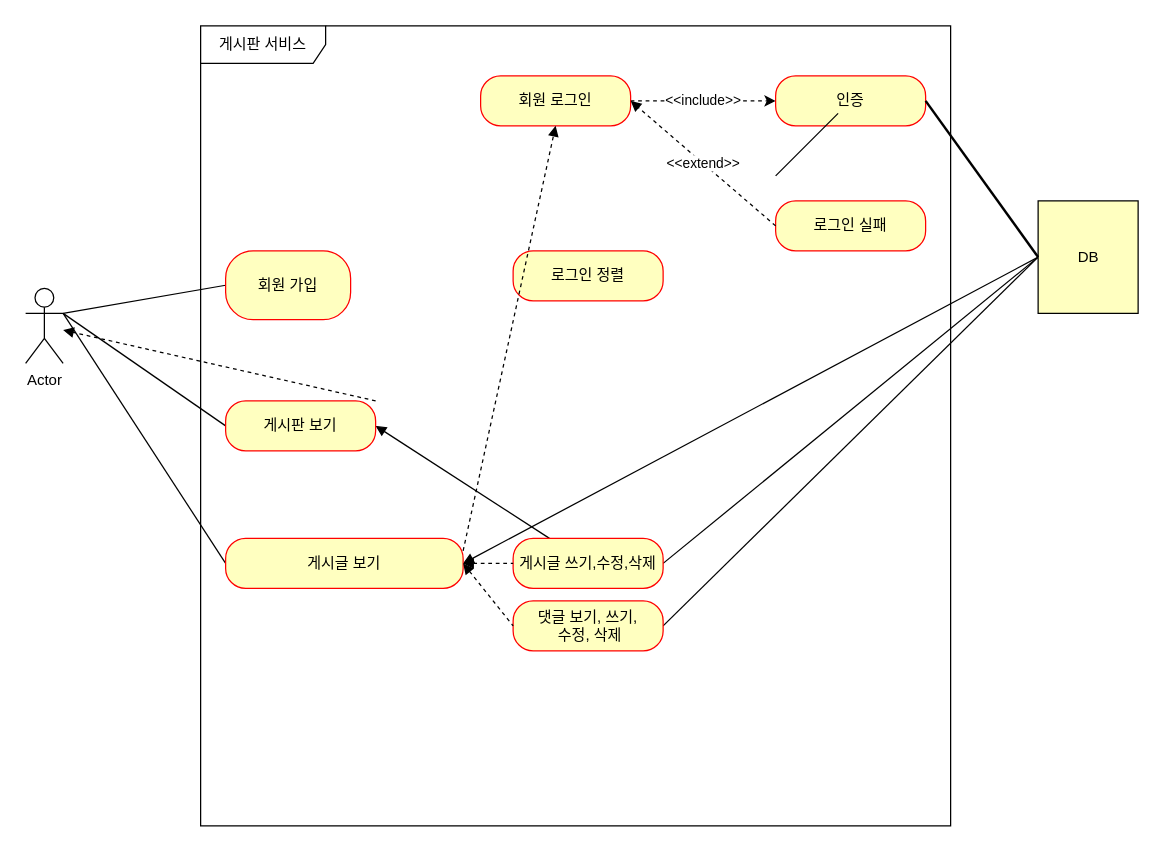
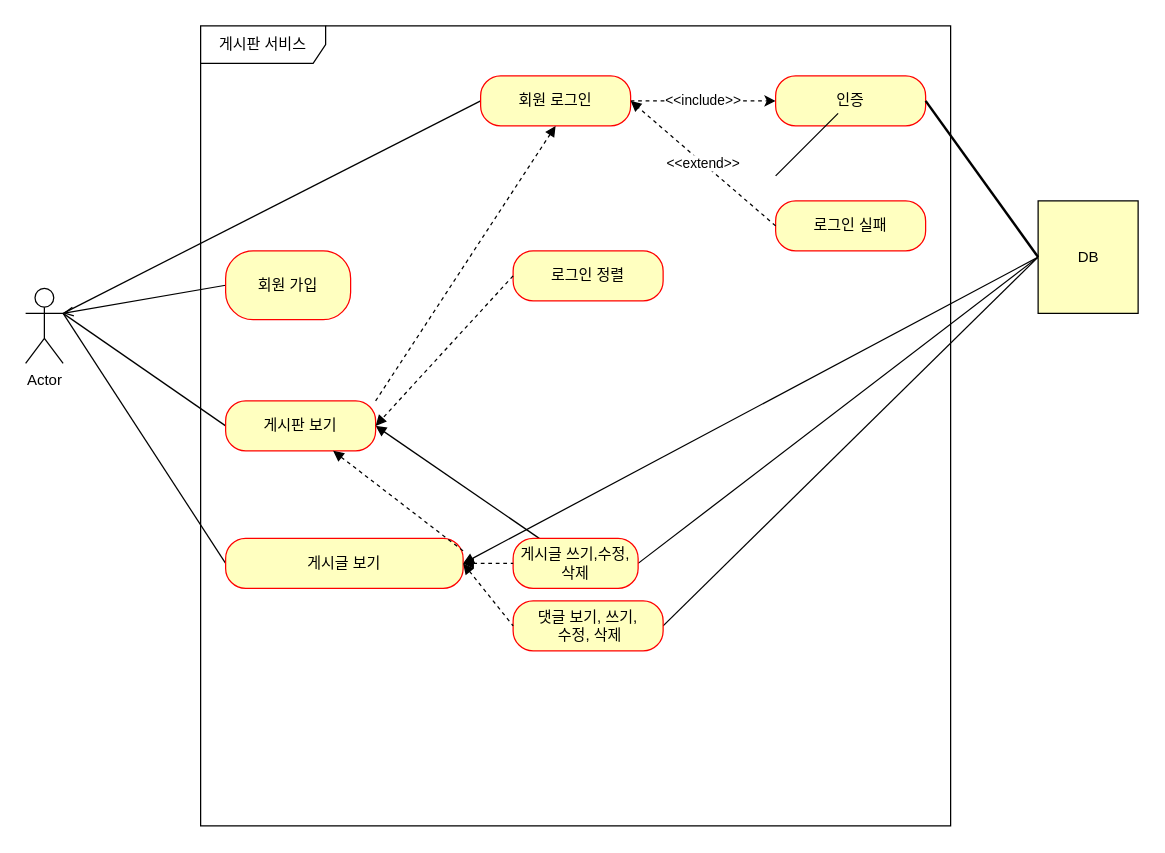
edge "회원 로그인" -- "Actor": added
edge "회원 가입" -- "Actor": arrowhead none -> open
edge "게시글 보기" -> "회원 로그인": now "게시글 보기" -> "게시판 보기"
edge "로그인 정렬" -> "게시판 보기": added
edge "게시판 보기" -> "Actor": now "게시판 보기" -> "회원 로그인"
node "게시글 쓰기,수정,삭제": size 150x50 -> 125x50
